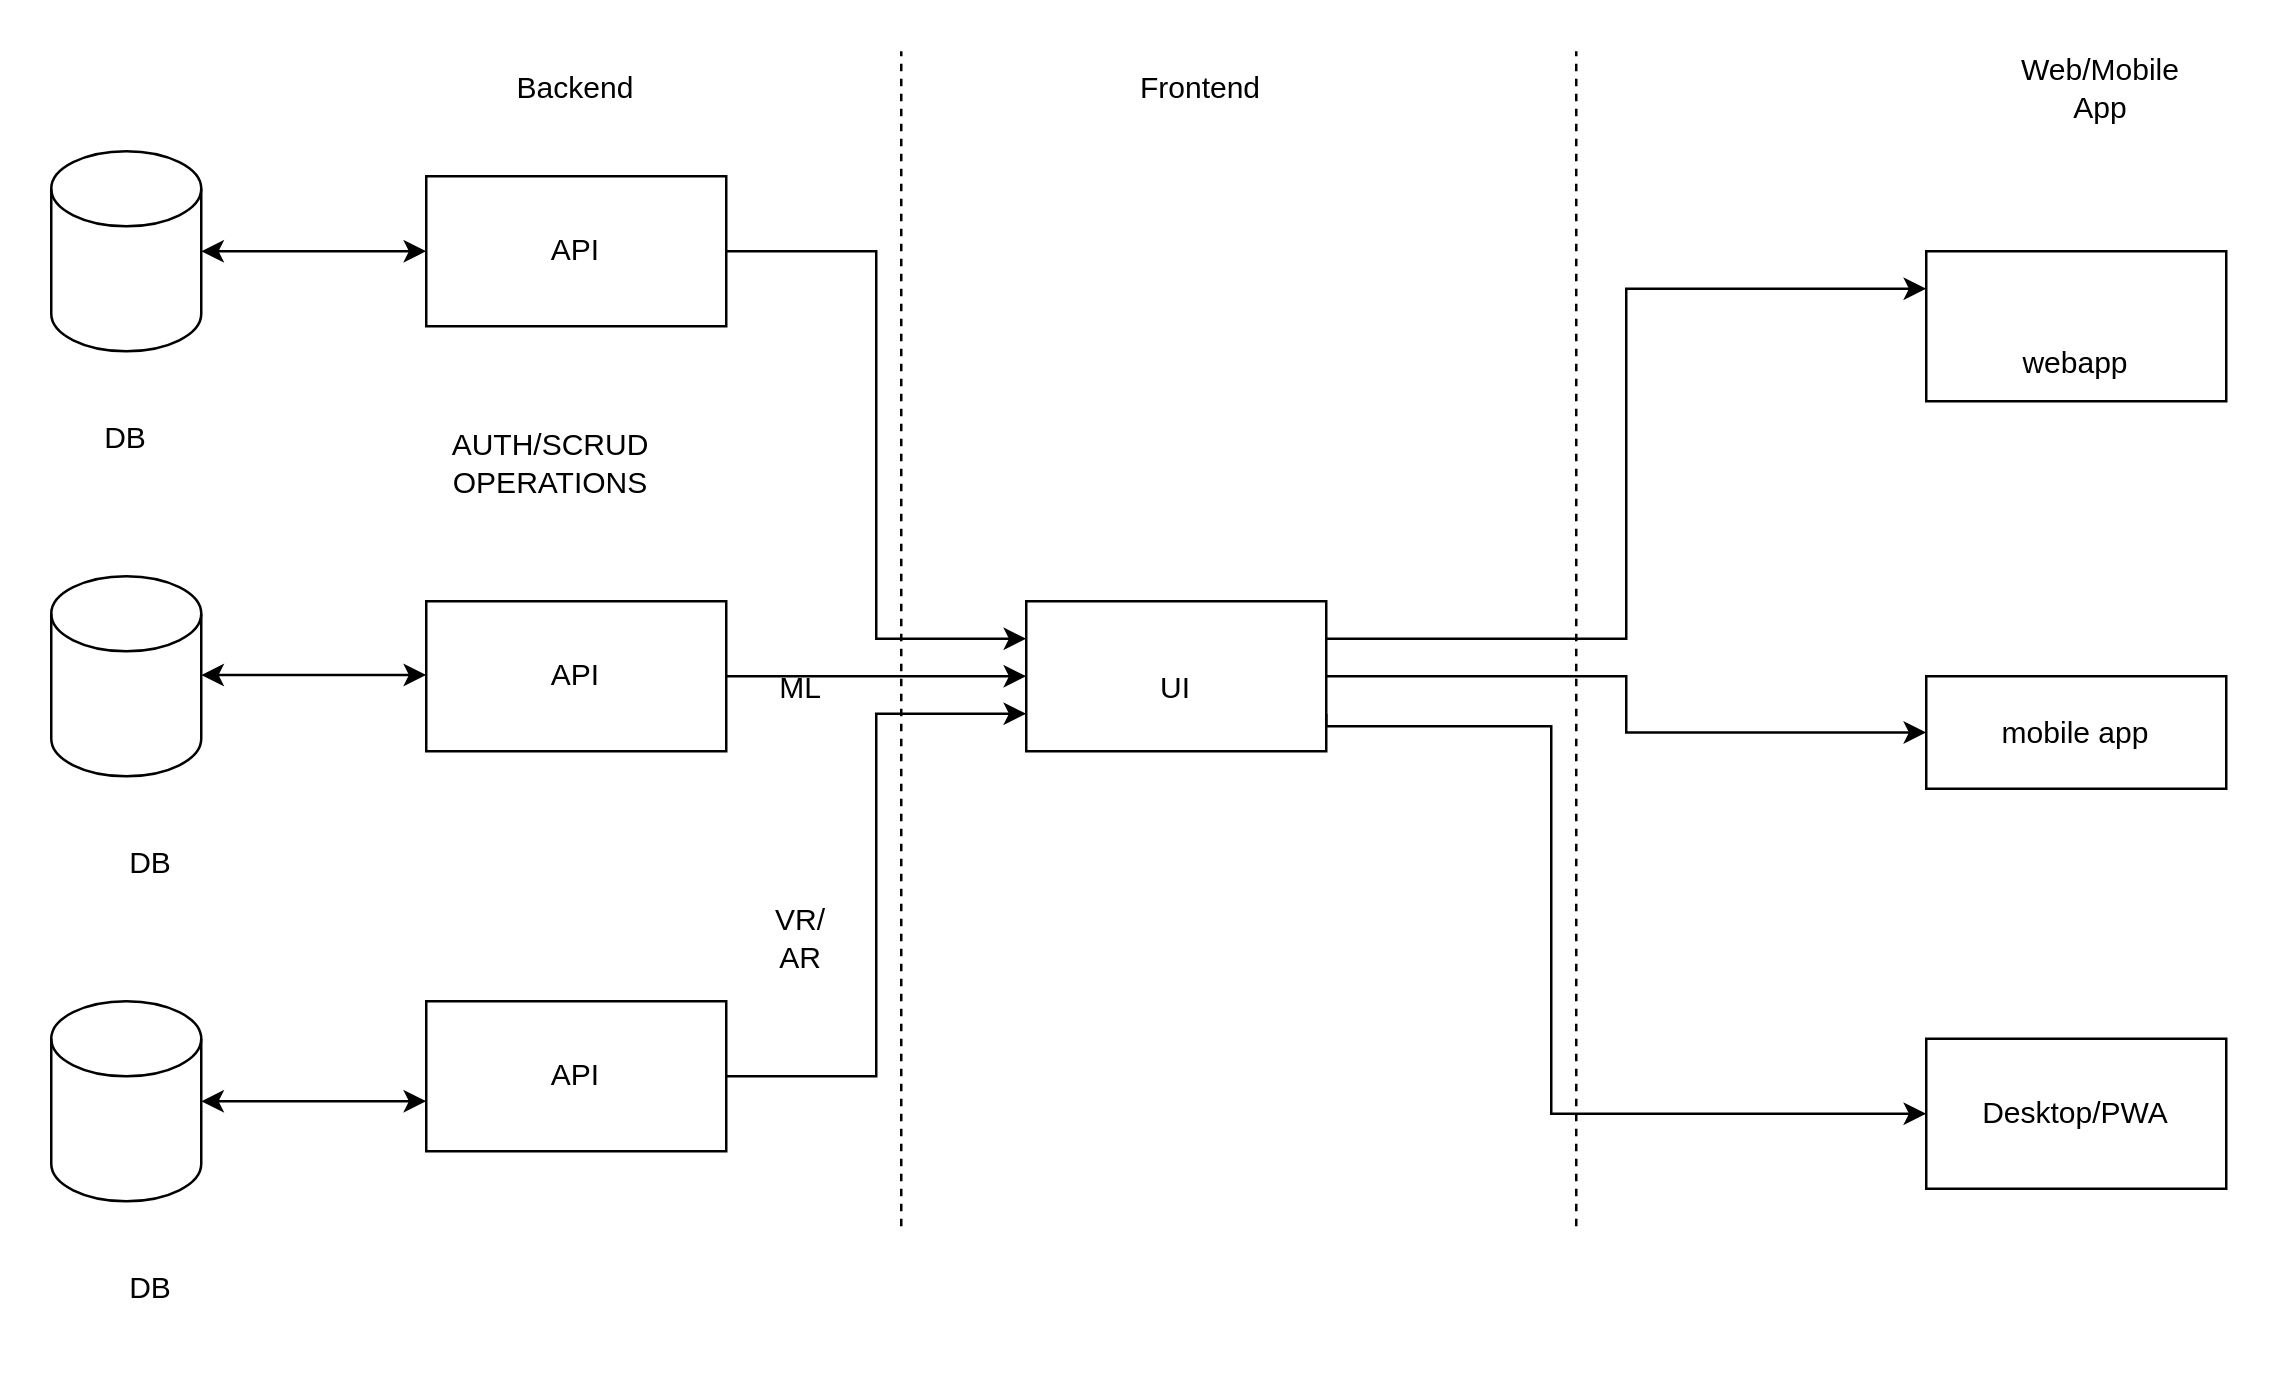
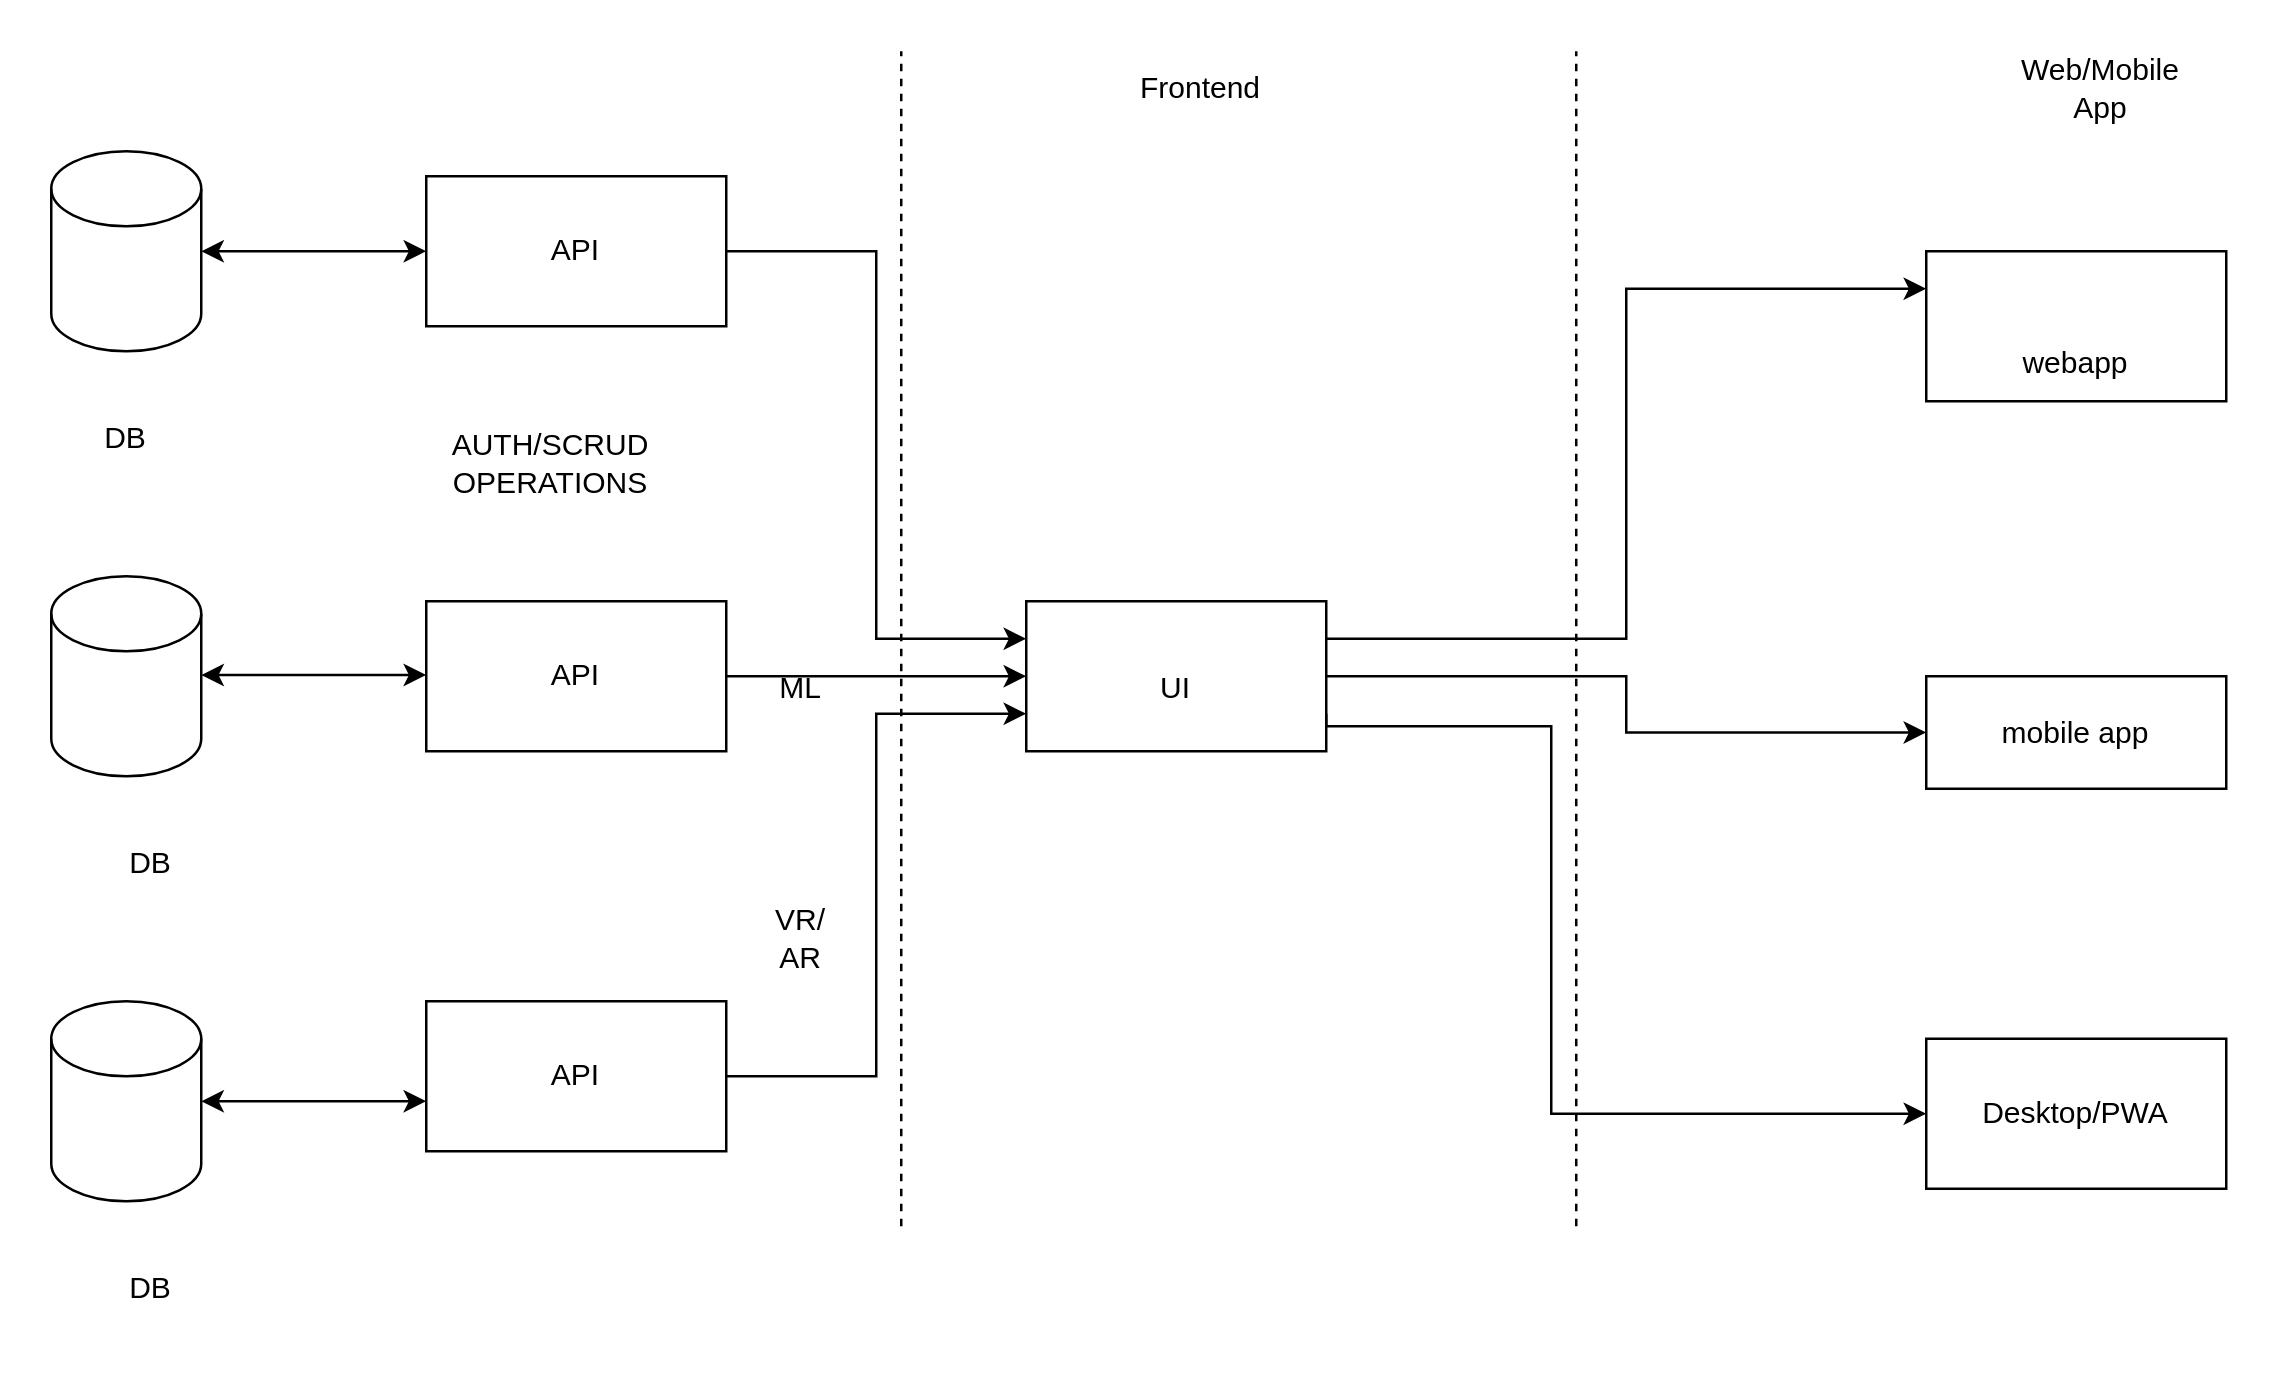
node "Backend": removed
